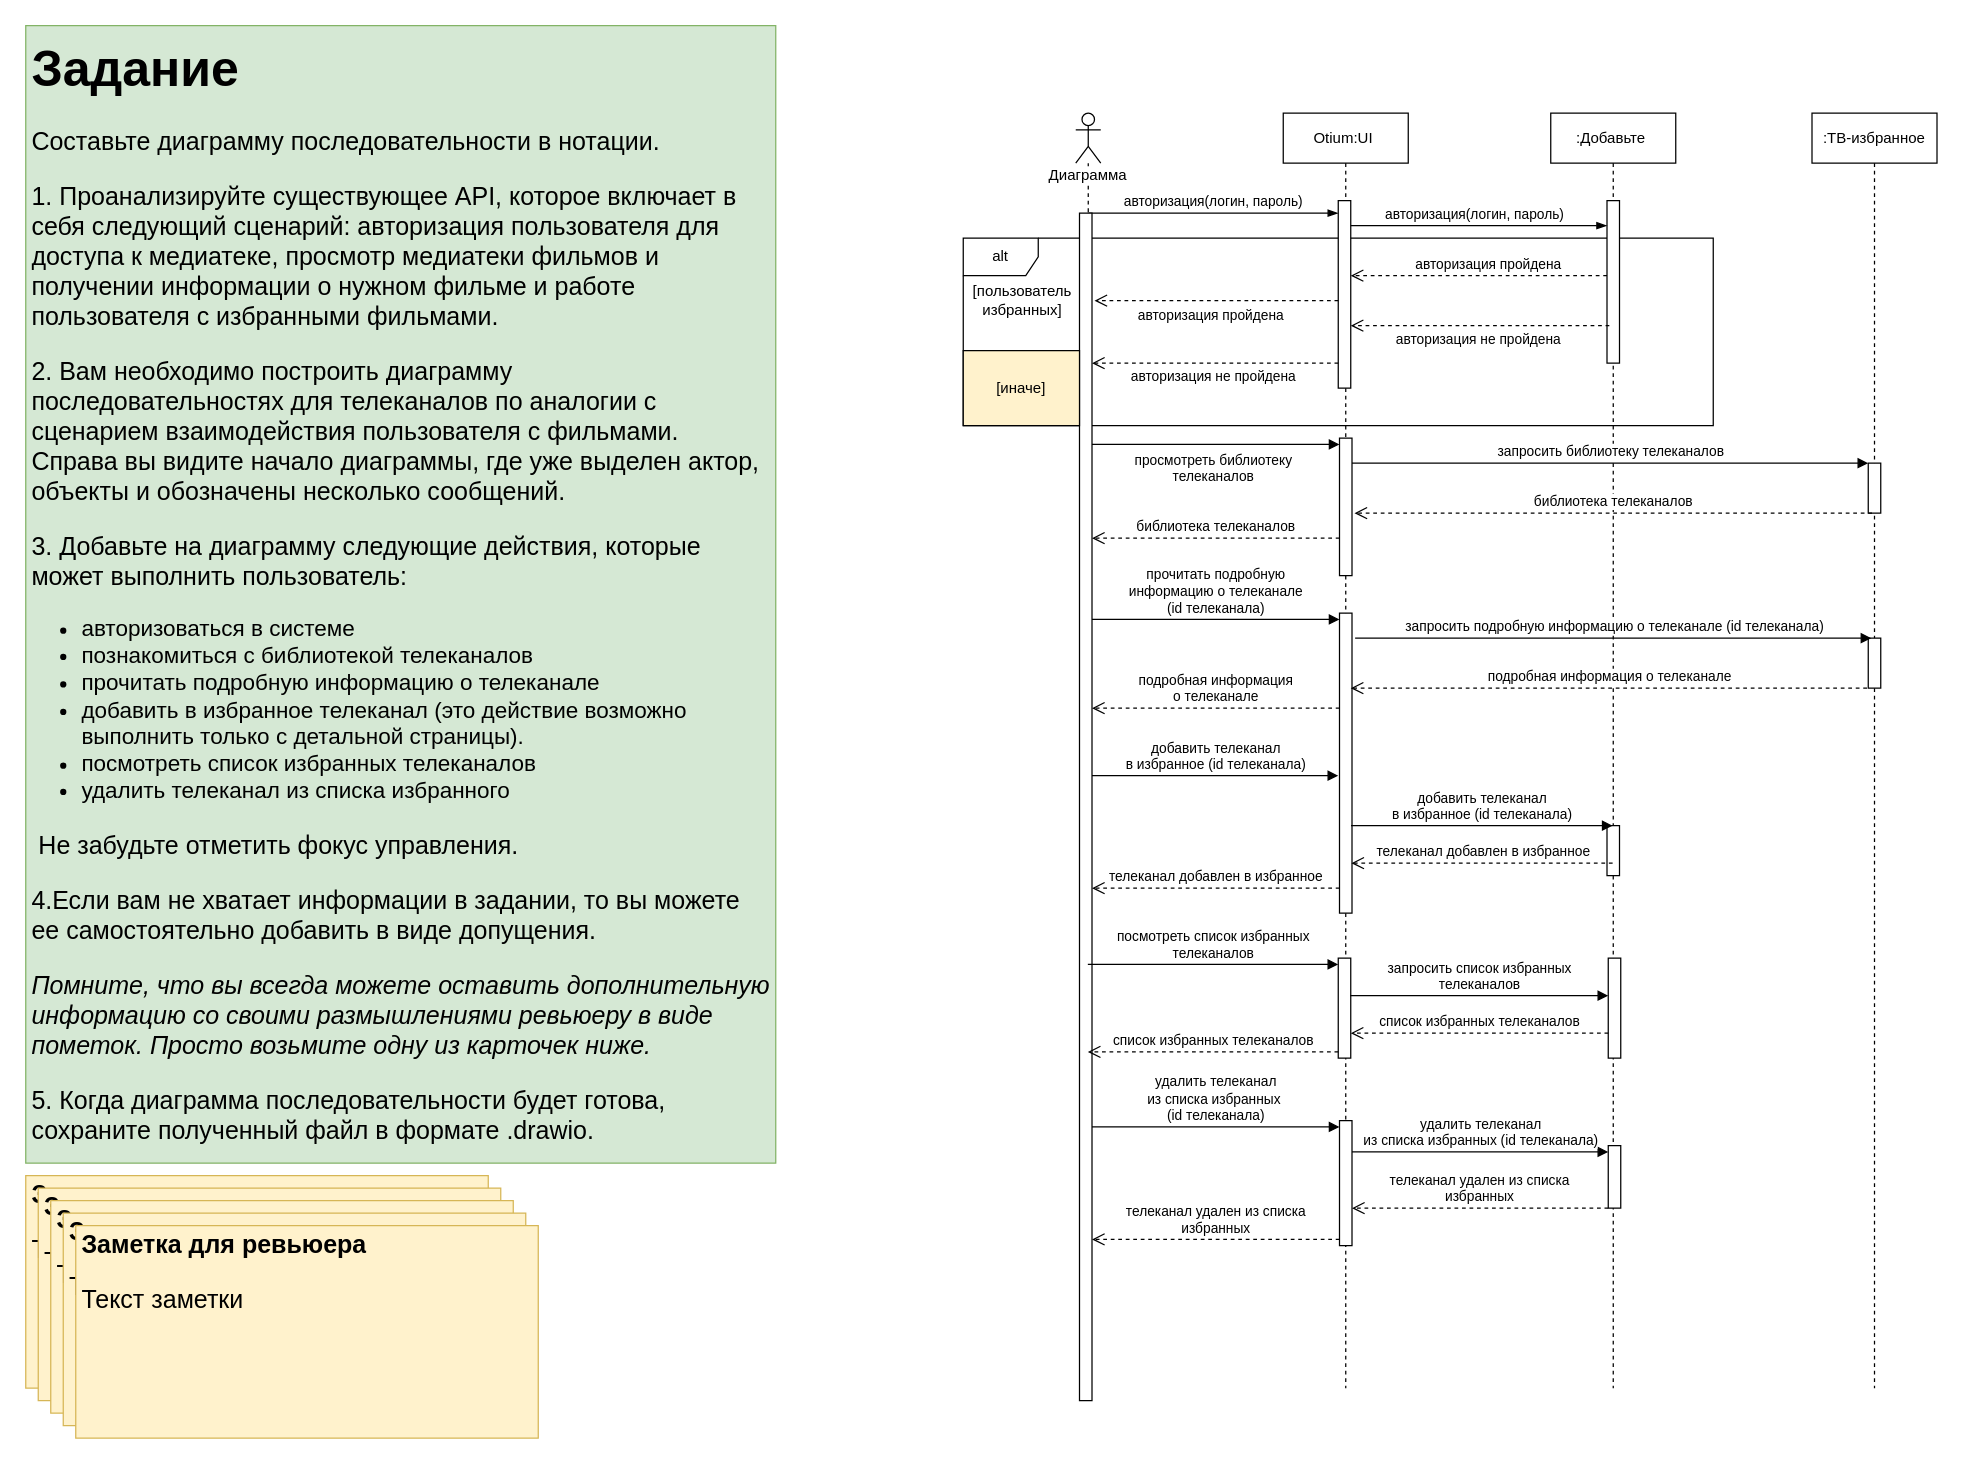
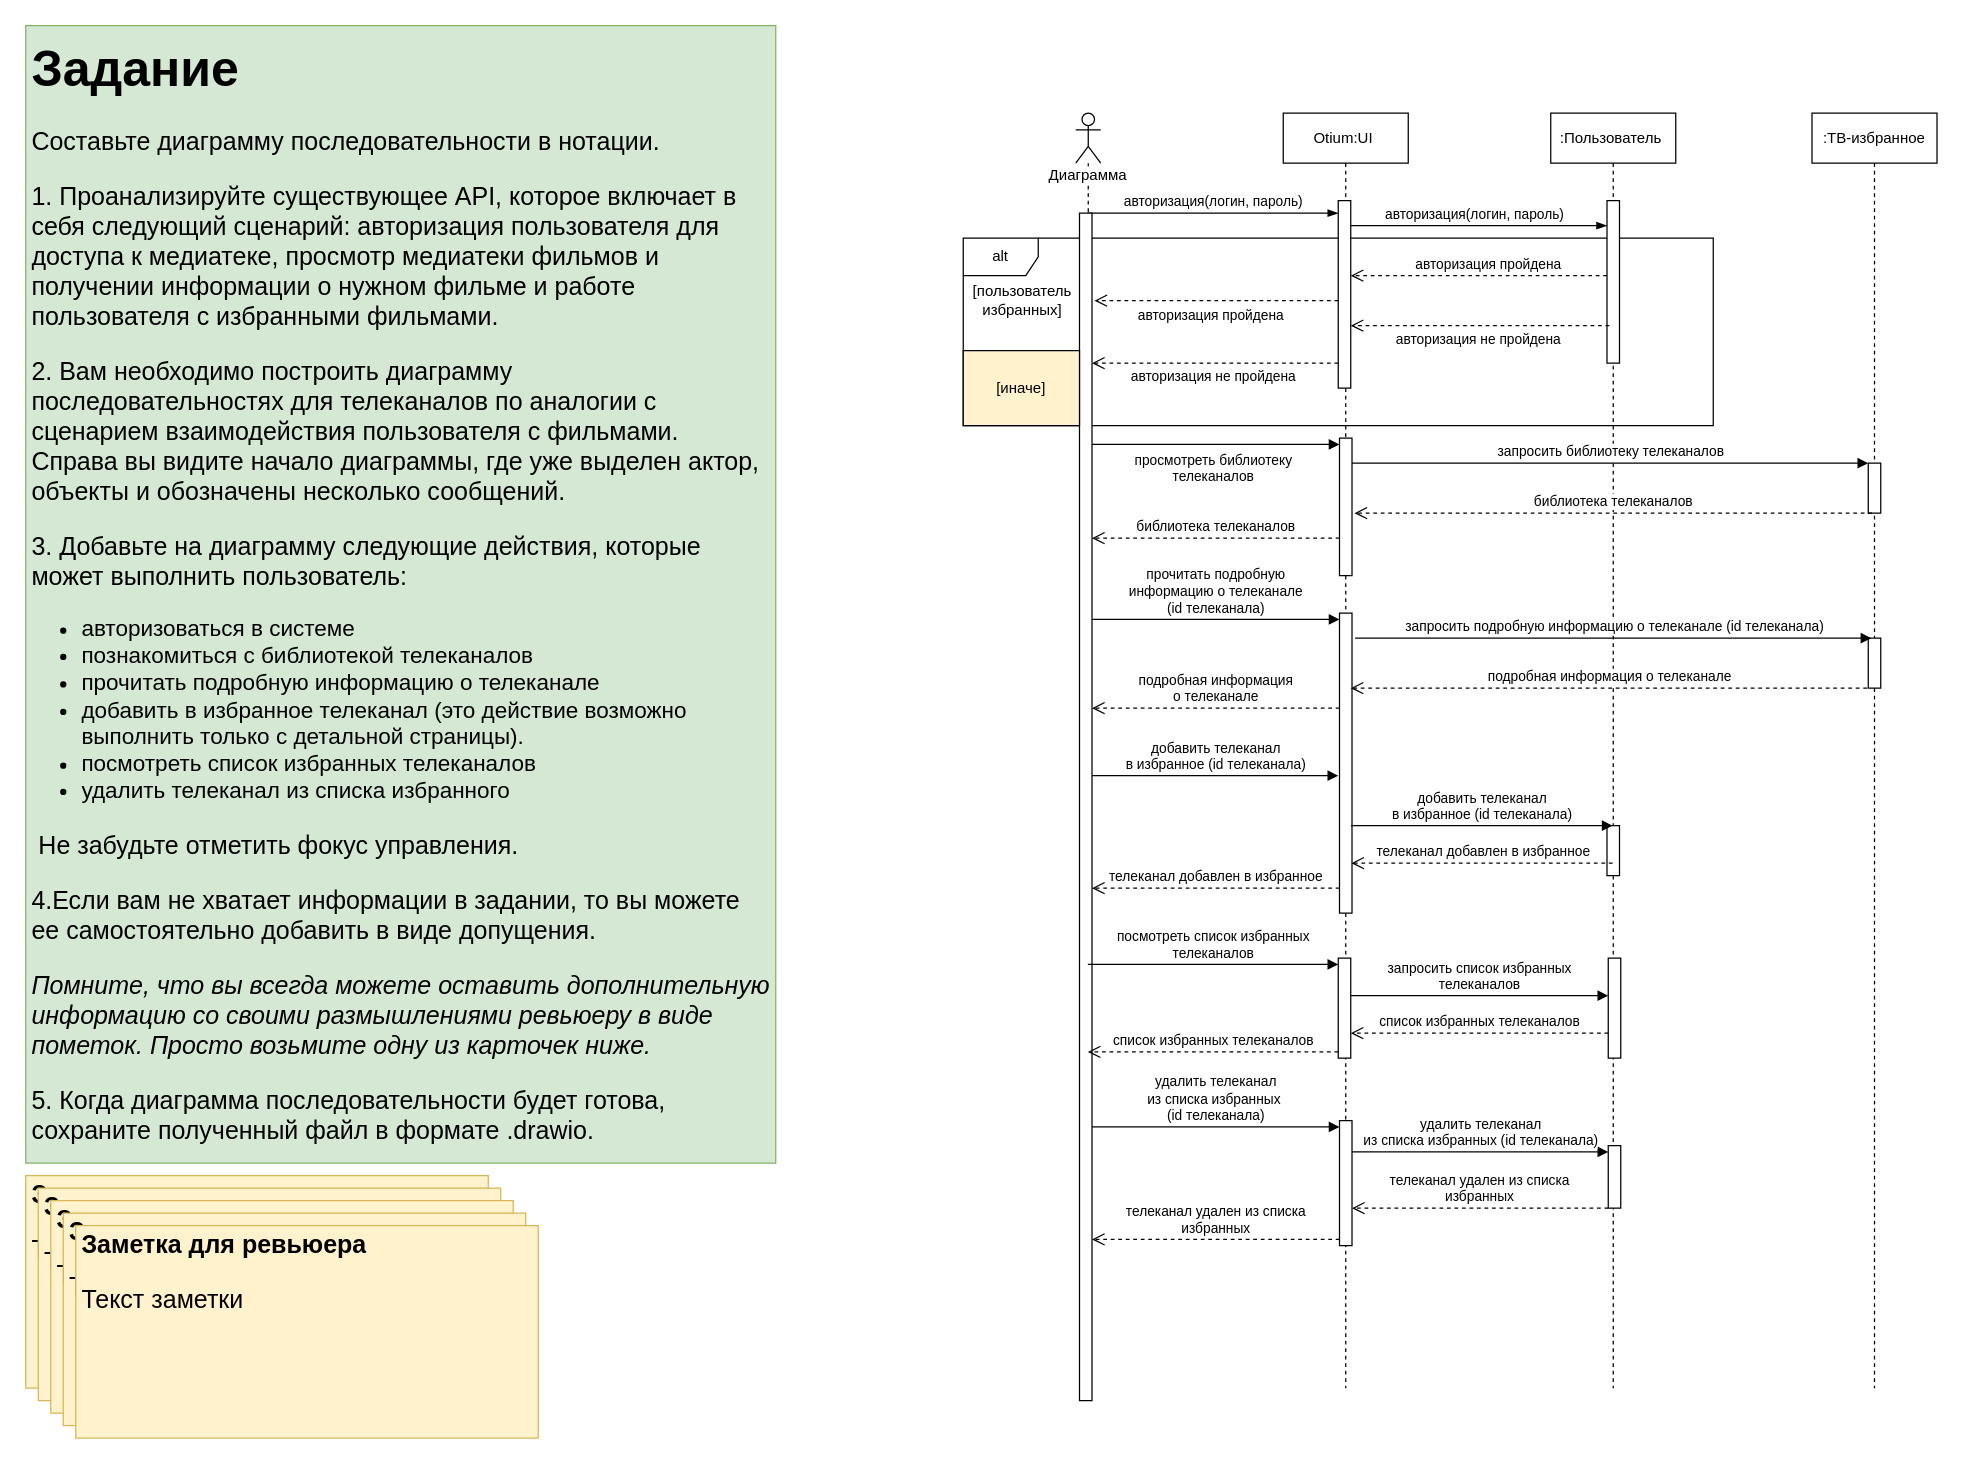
node ":Добавьте": label ":Добавьте" -> ":Пользователь"
